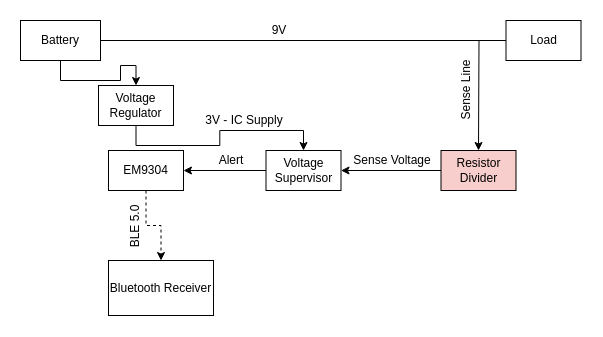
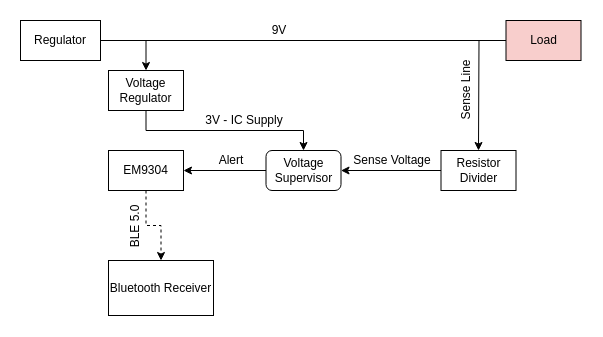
node "Battery": label "Battery" -> "Regulator"
node "Load": fillcolor #ffffff -> #f8cecc
node "Voltage Regulator": moved (136, 106) -> (146, 91)
node "Voltage Supervisor": shape rectangle -> rounded rectangle
node "Resistor Divider": fillcolor #f8cecc -> #ffffff
